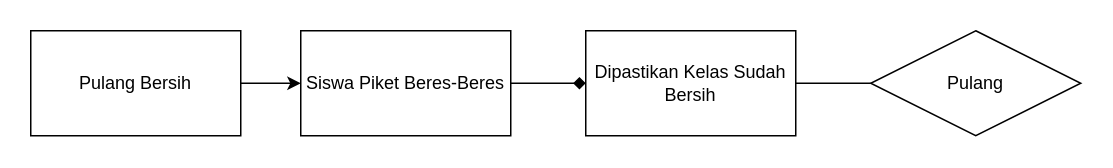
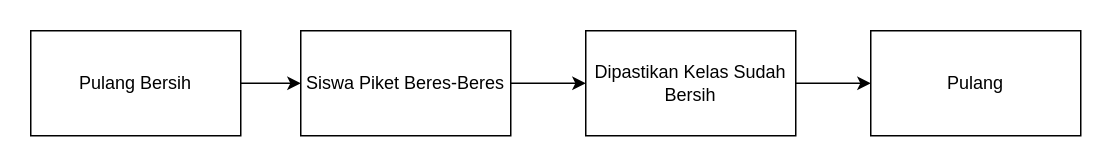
edge "Siswa Piket Beres-Beres" -> "Dipastikan Kelas Sudah Bersih": arrowhead diamond -> classic
edge "Dipastikan Kelas Sudah Bersih" -- "Pulang": arrowhead none -> classic
node "Pulang": shape diamond -> rectangle
